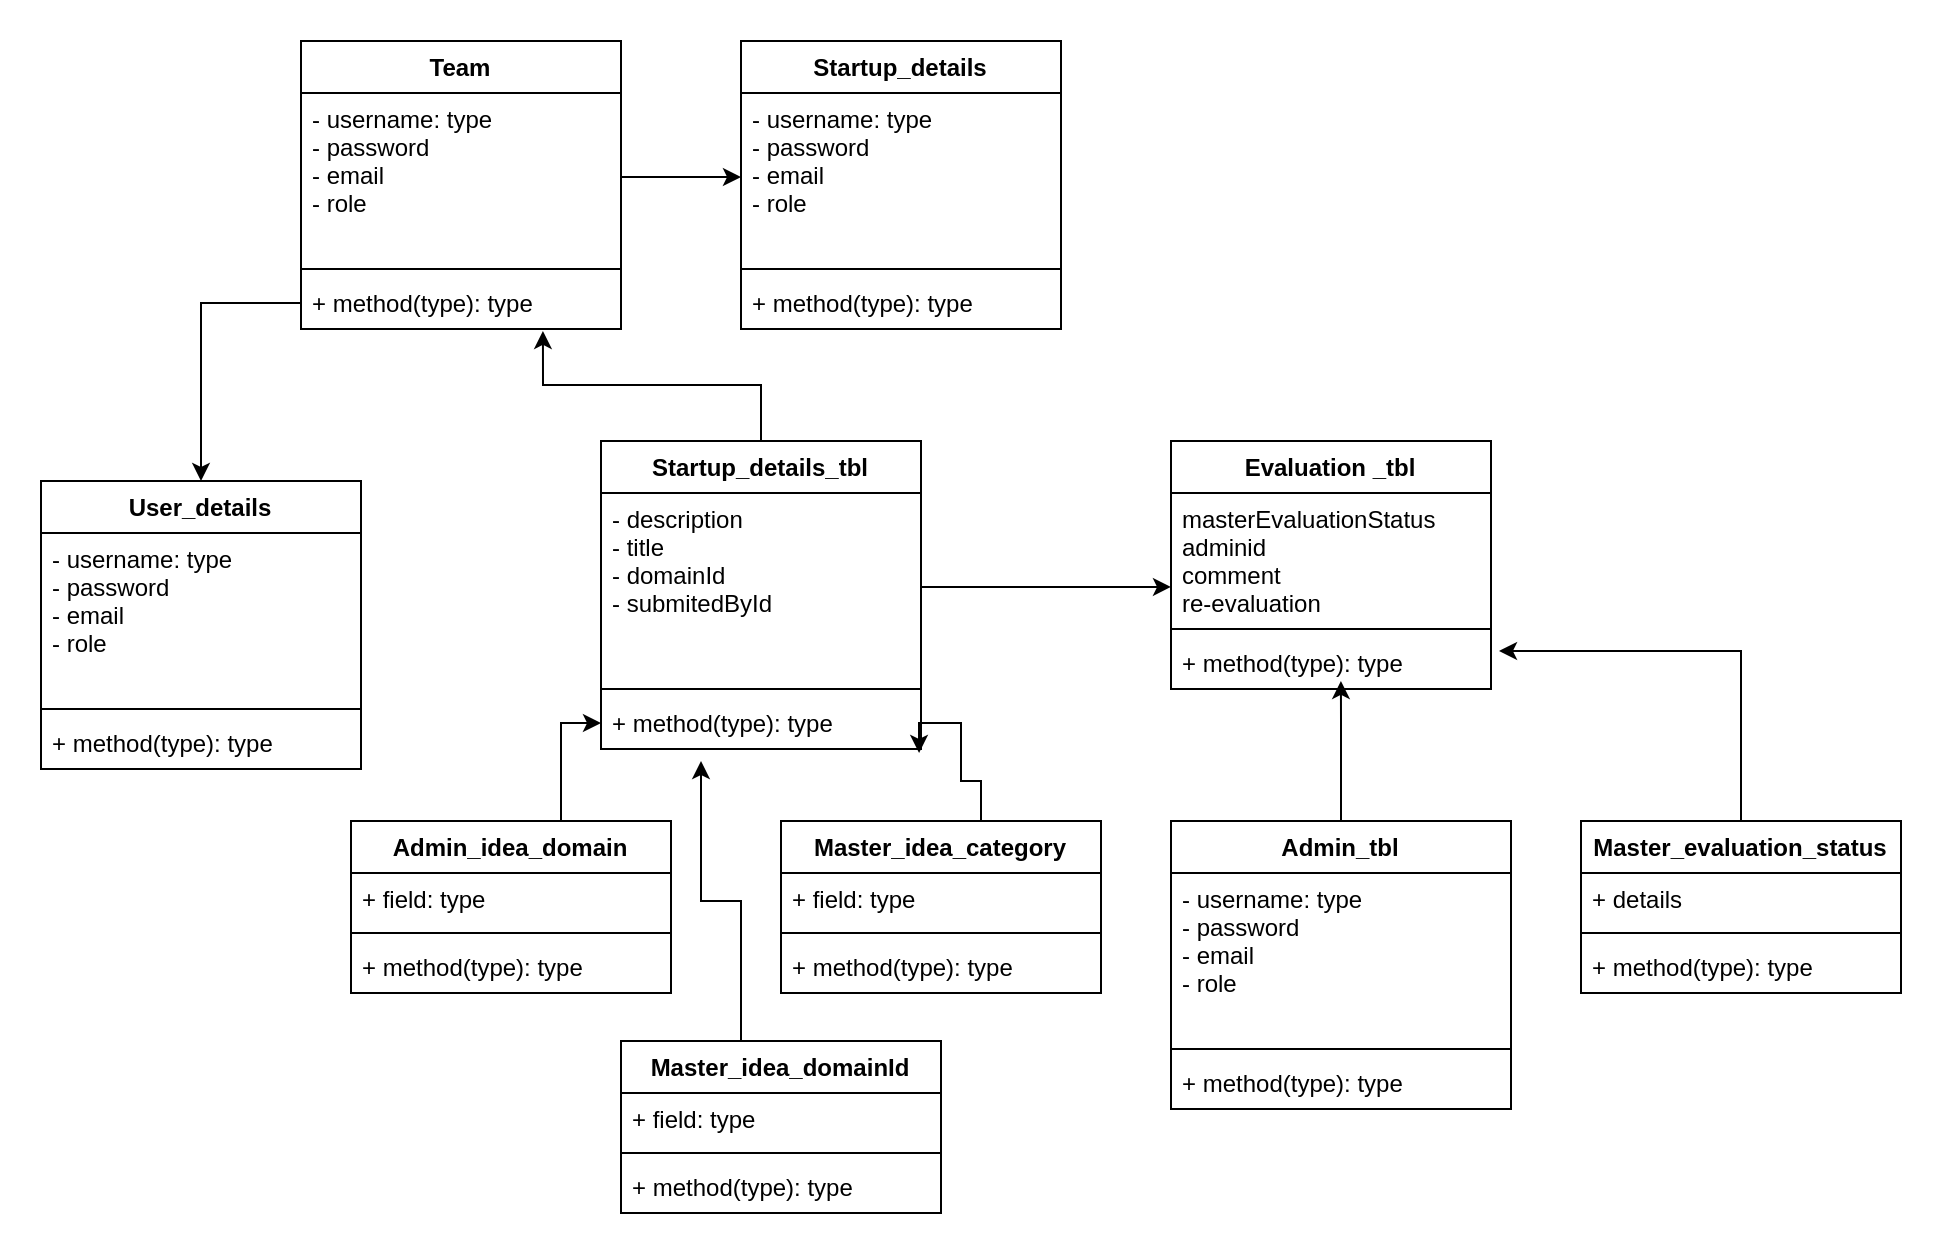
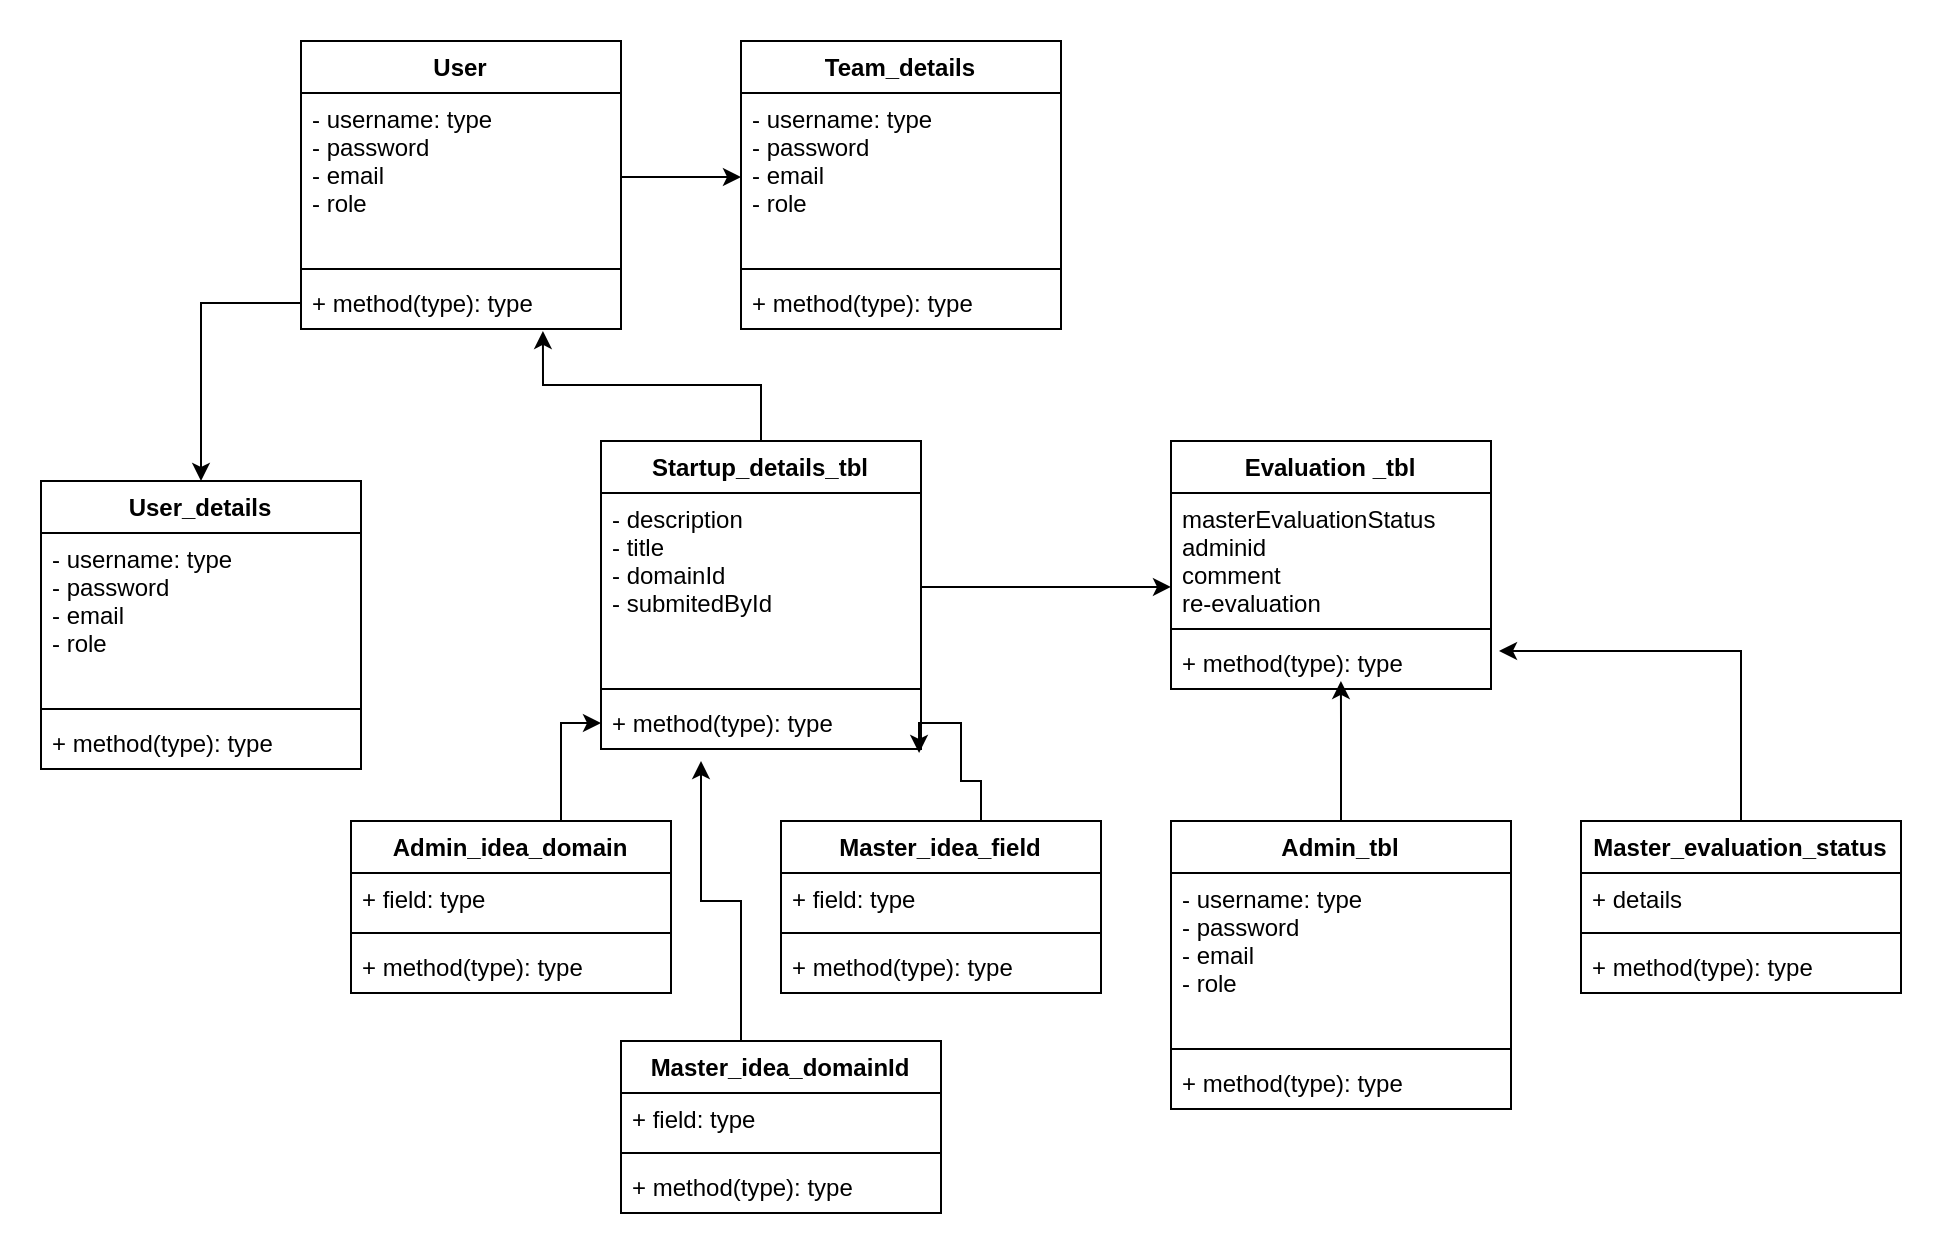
node "Team": label "Team" -> "User"
node "Startup_details": label "Startup_details" -> "Team_details"
node "Master_idea_category": label "Master_idea_category" -> "Master_idea_field"
